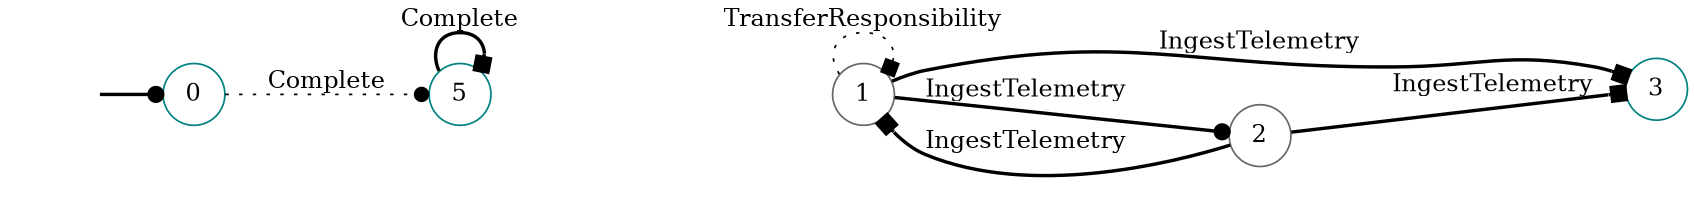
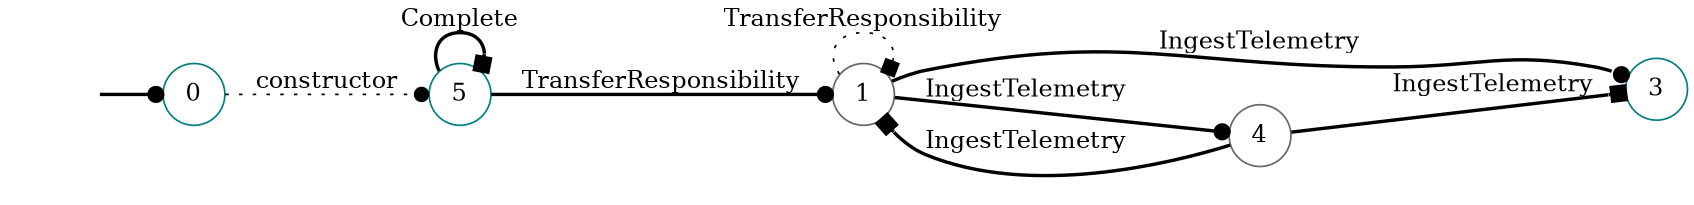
edge "1" -> "3": arrowhead box -> dot
edge "0" -> "5": label "Complete" -> "constructor"
edge "5" -> "1": added, label "TransferResponsibility"
node "2": label "2" -> "4"
